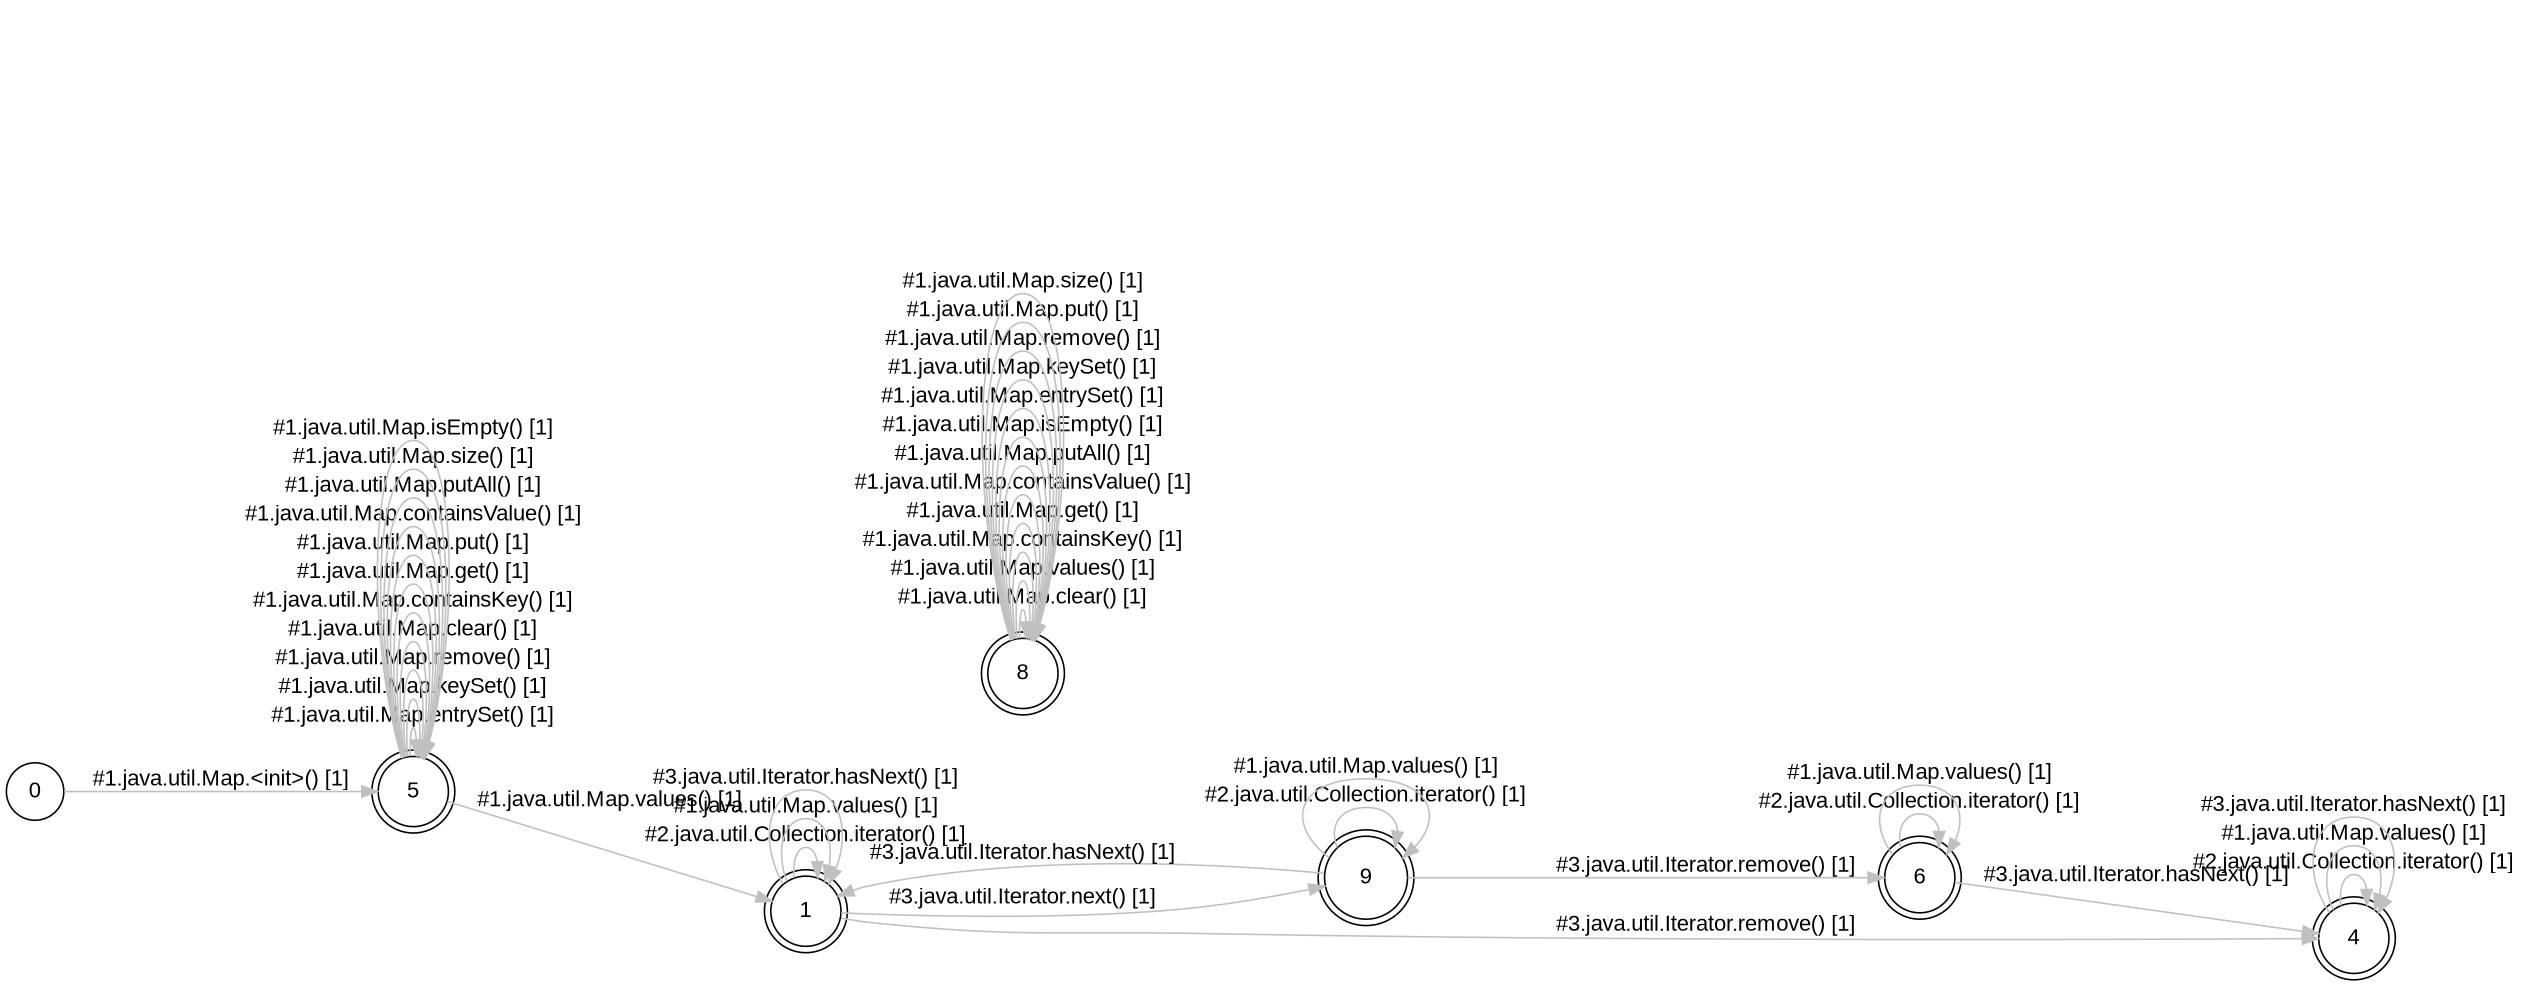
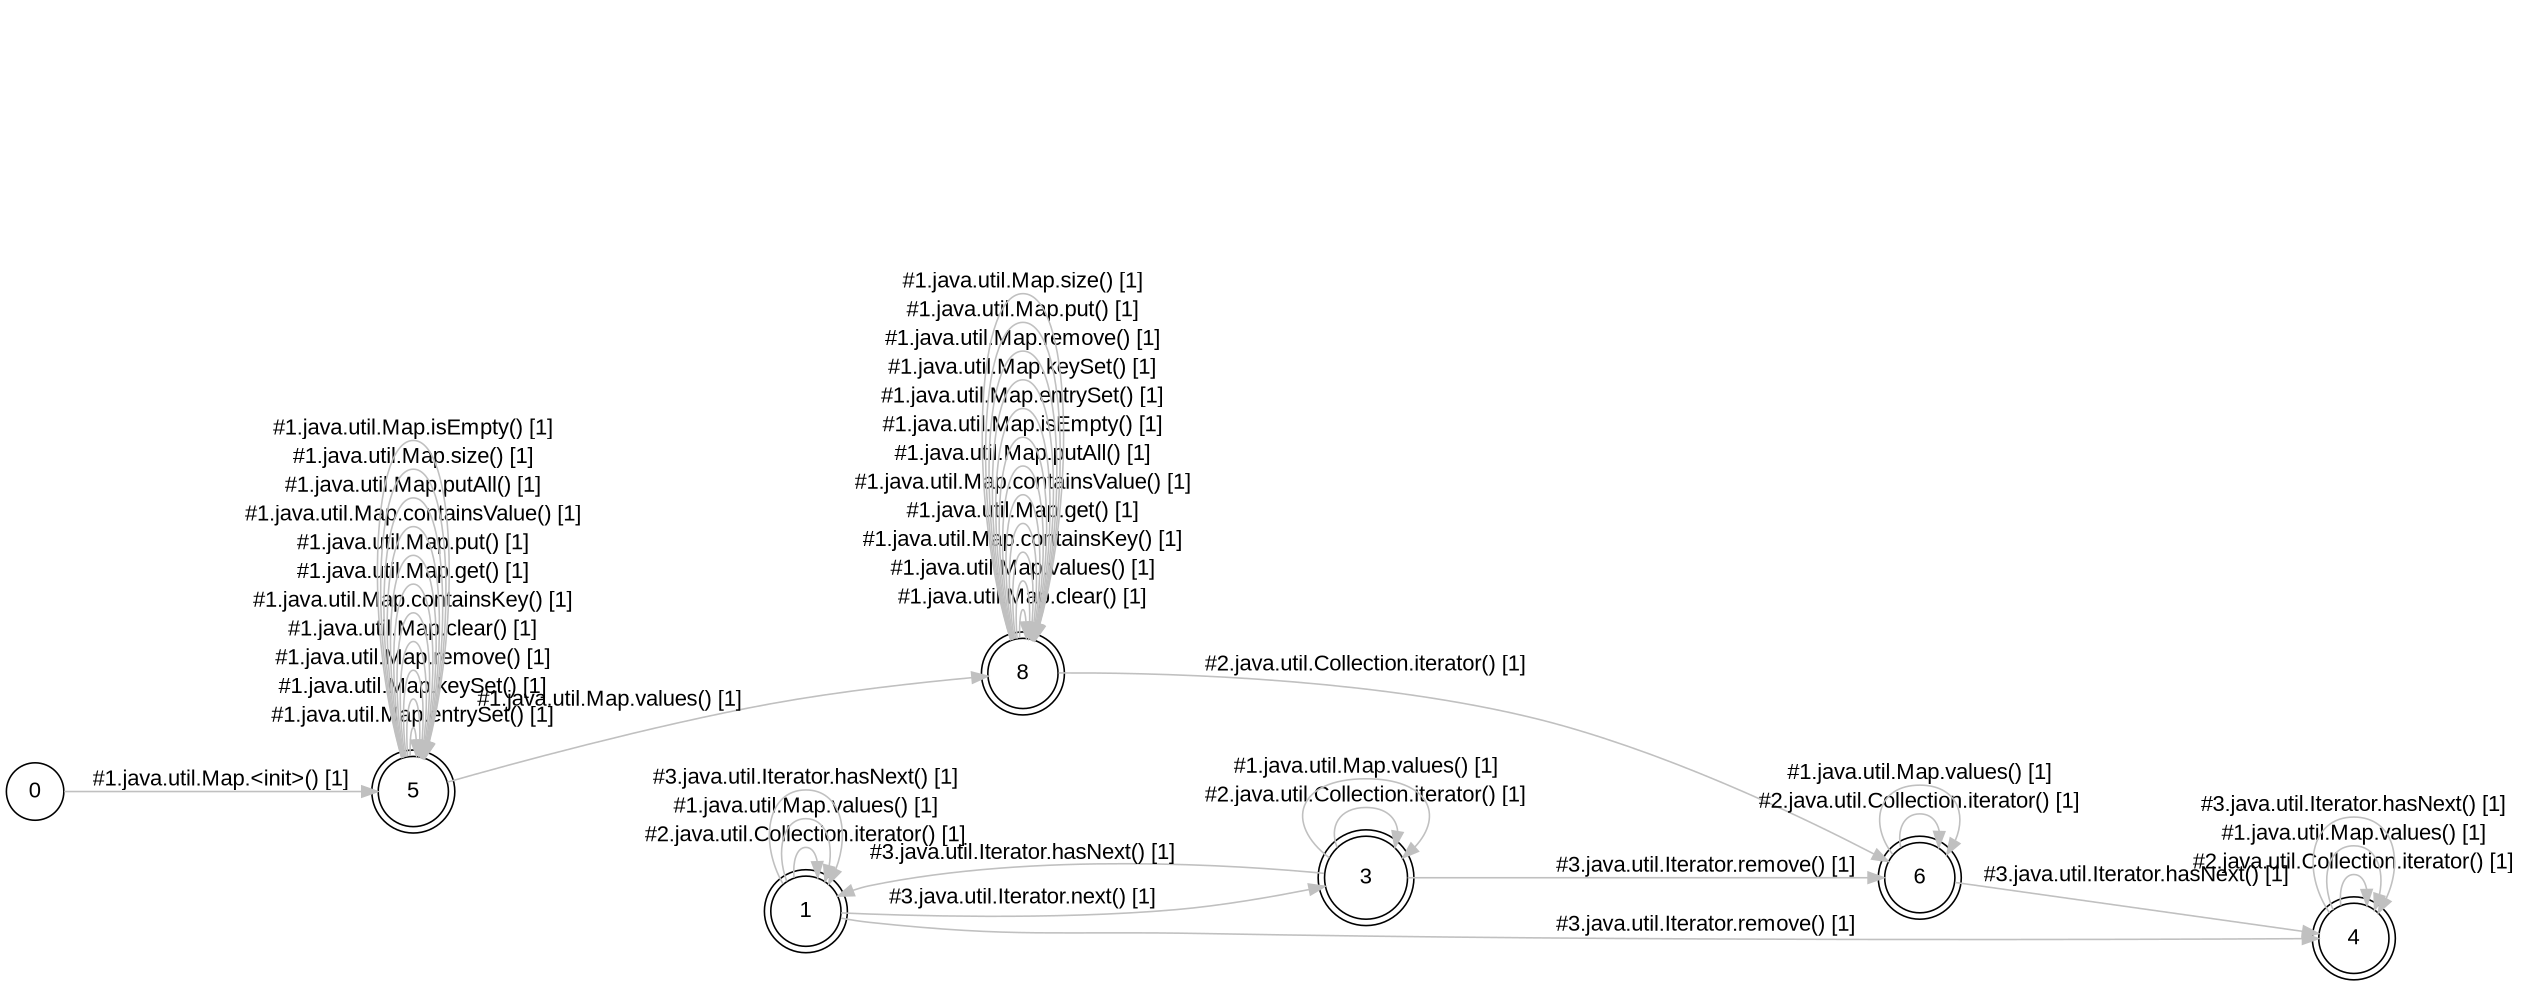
edge "8" -> "6": added, label "#2.java.util.Collection.iterator() [1]"
edge "5" -> "1": now "5" -> "8"
node "9": label "9" -> "3"
